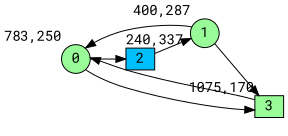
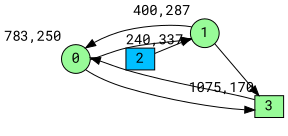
edge "0 783,250" -> "2 240,337": now "0 783,250" -> "1 400,287"
